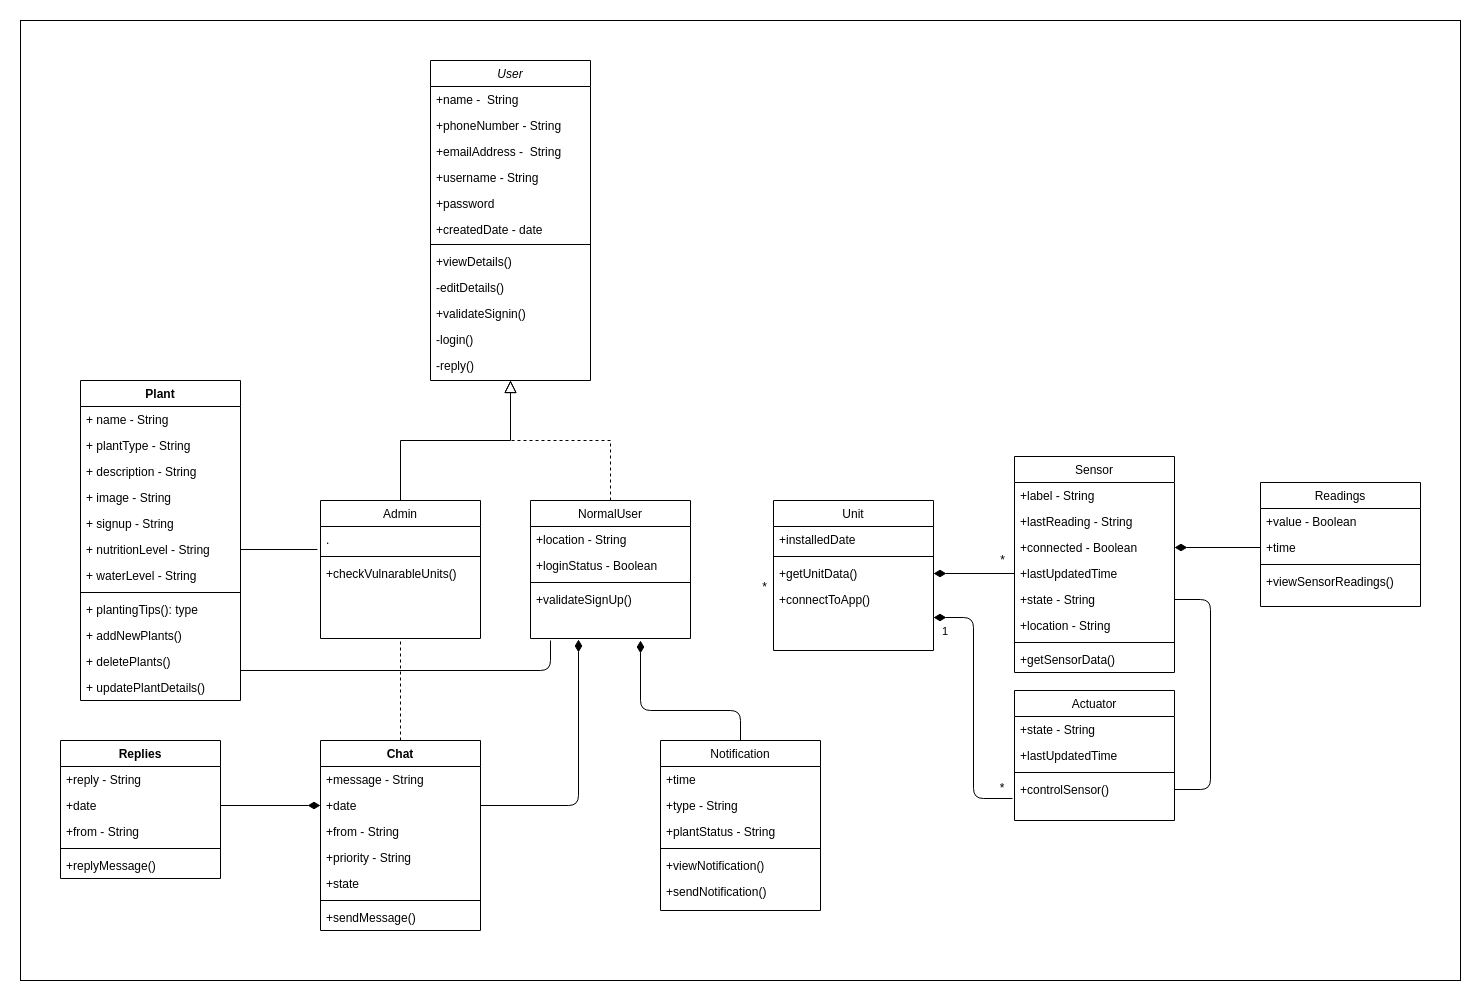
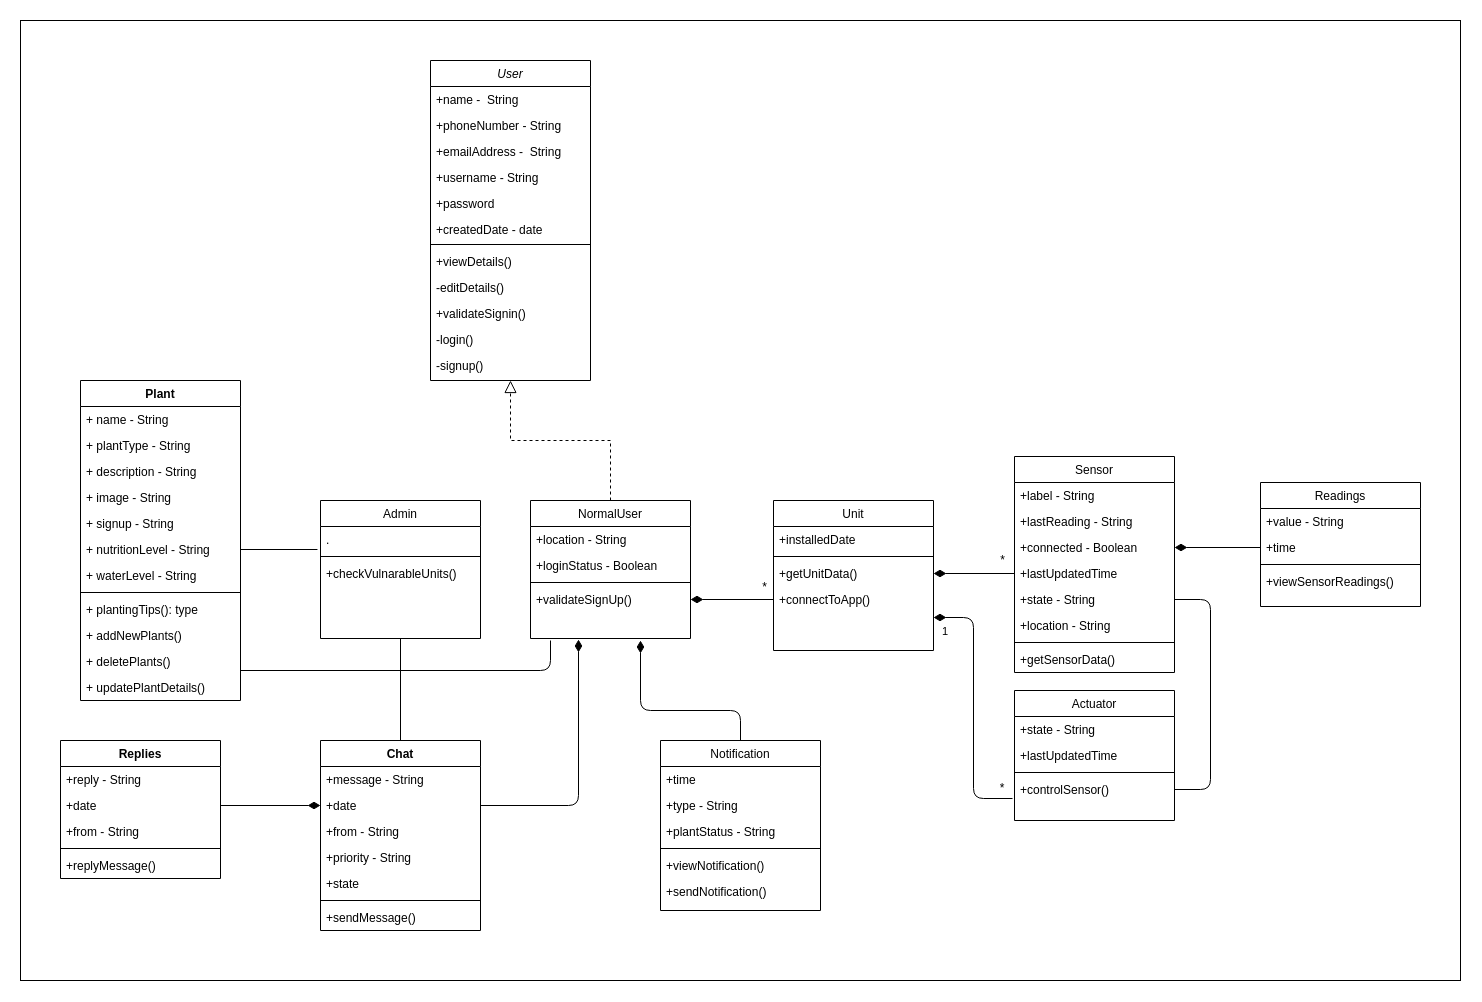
node "-reply()": label "-reply()" -> "-signup()"
edge "Admin" -> "User": removed
node "+value - Boolean": label "+value - Boolean" -> "+value - String"
edge "+connectToApp()" -> "+validateSignUp()": added
edge "Admin" -- "Chat": style dashed -> solid
